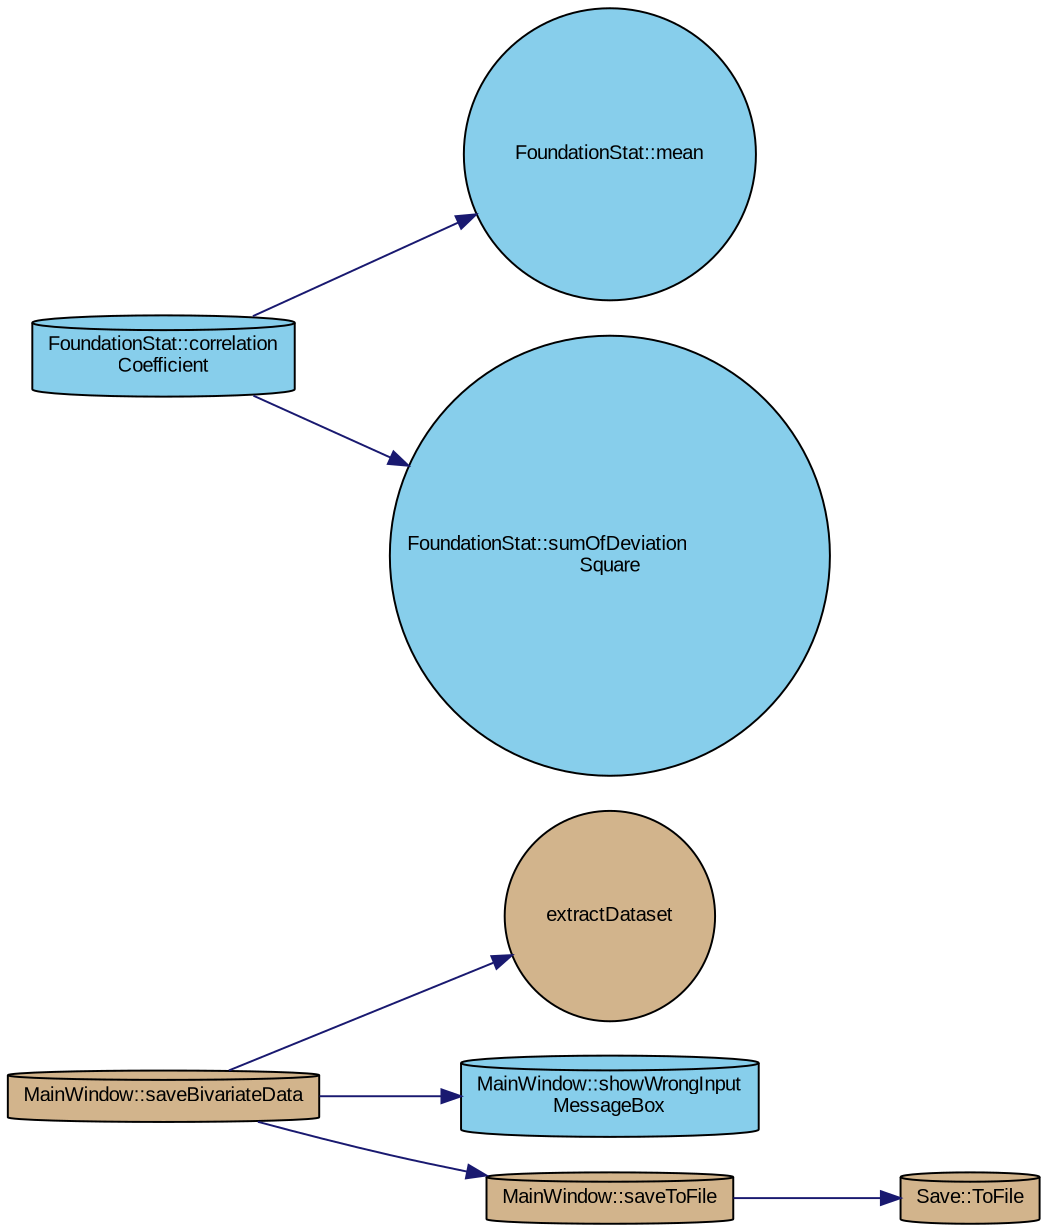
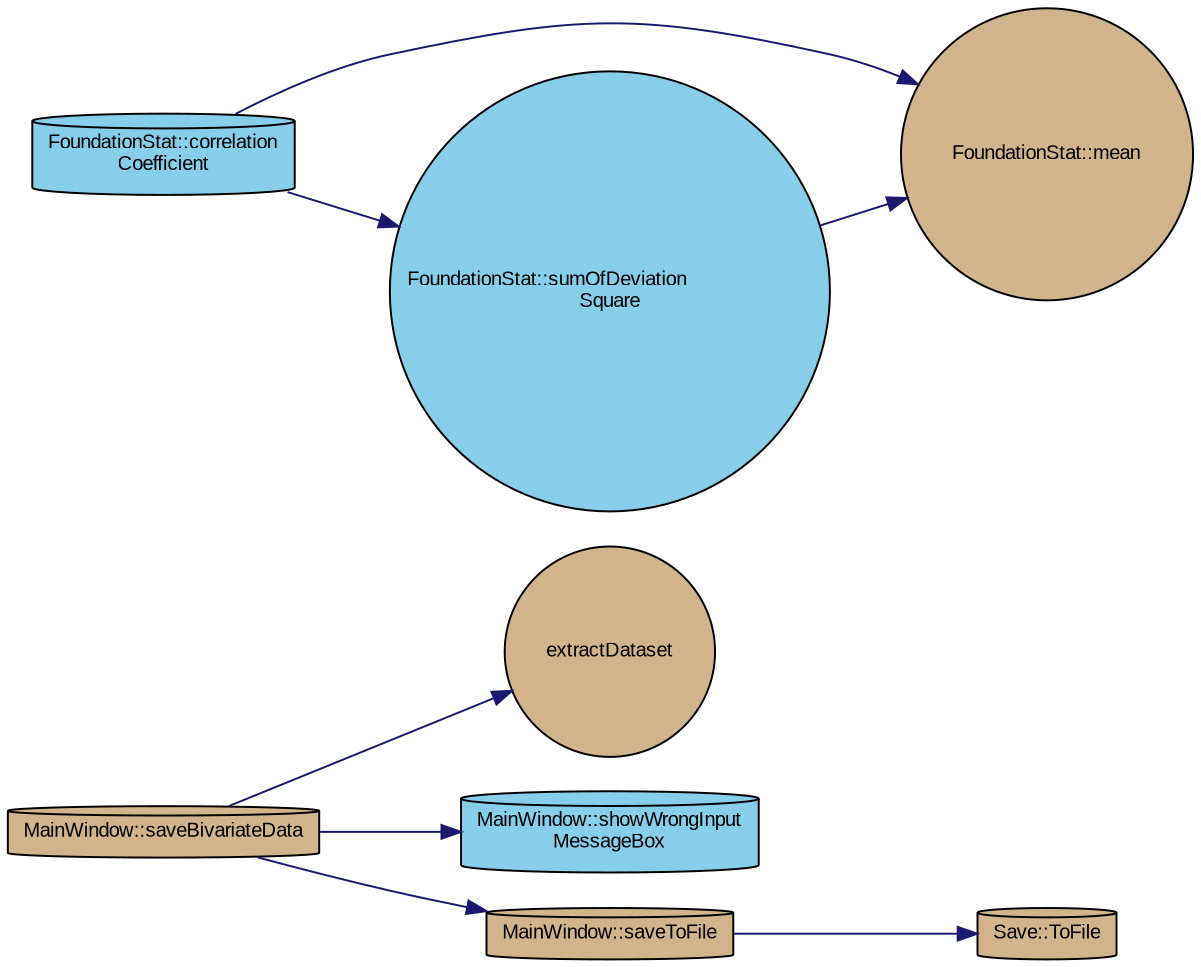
node "FoundationStat::mean": fillcolor skyblue -> tan
edge "FoundationStat::sumOfDeviation Square" -> "FoundationStat::mean": added
